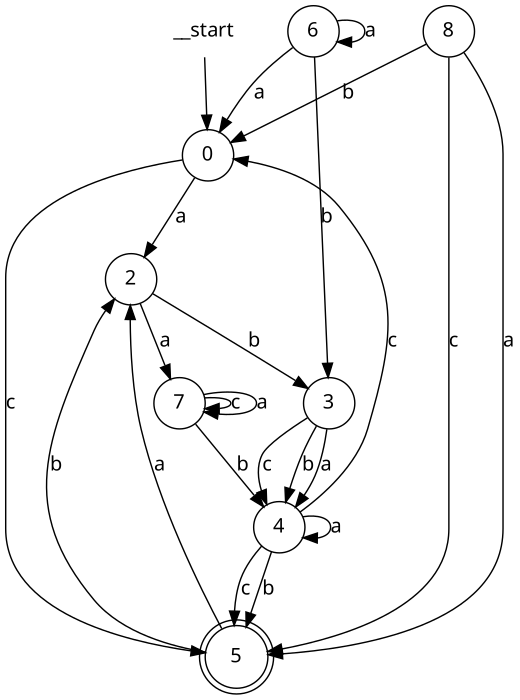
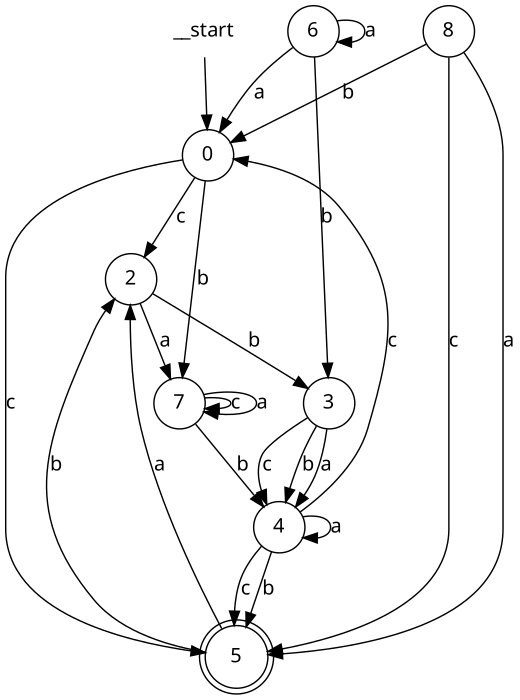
edge "0" -> "2": label "a" -> "c"
edge "0" -> "7": added, label "b"
